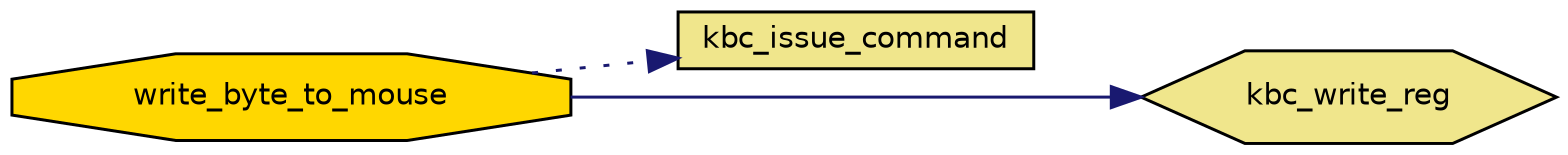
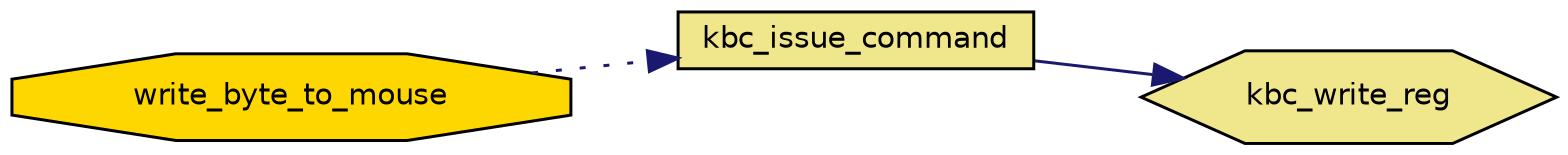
edge "write_byte_to_mouse" -> "kbc_write_reg": now "kbc_issue_command" -> "kbc_write_reg"
